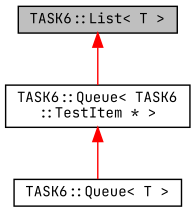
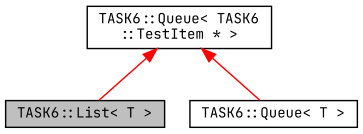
edge "TASK6::Queue< TASK6 ::TestItem * >" -> "TASK6::List< T >": reversed
